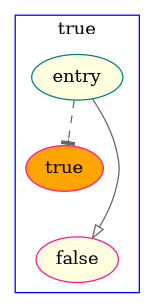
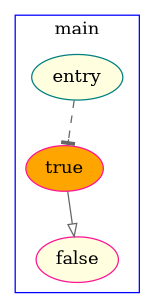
cluster "true": label "true" -> "main"
edge "entry" -> "false": now "true" -> "false"
